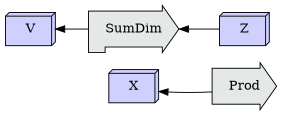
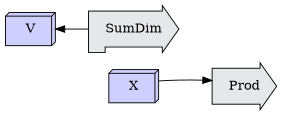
node "Z": removed
edge "Prod" -> "X": reversed
